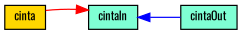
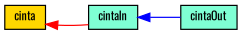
edge "cinta" -> "cintaIn": reversed
